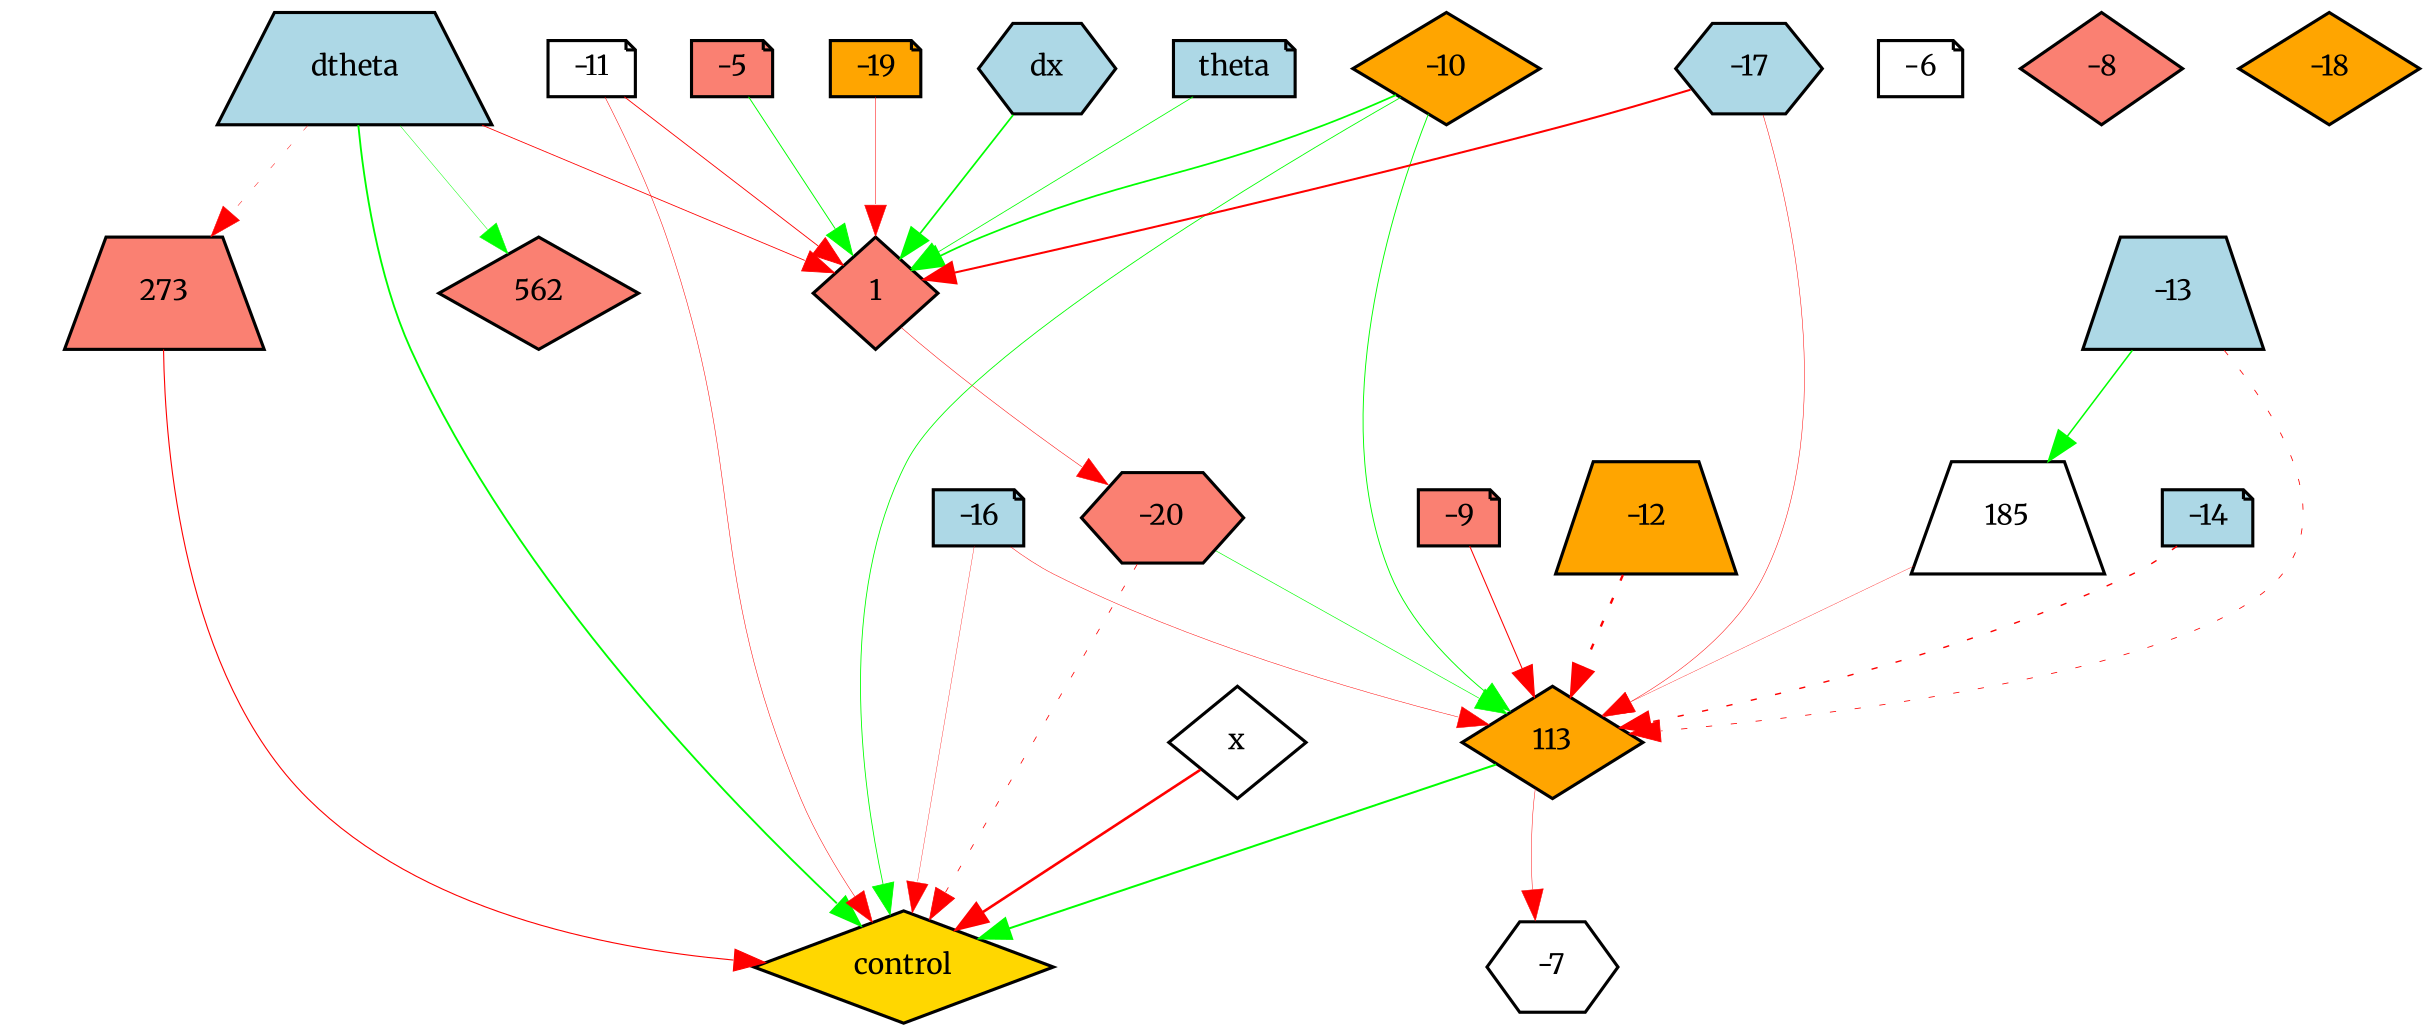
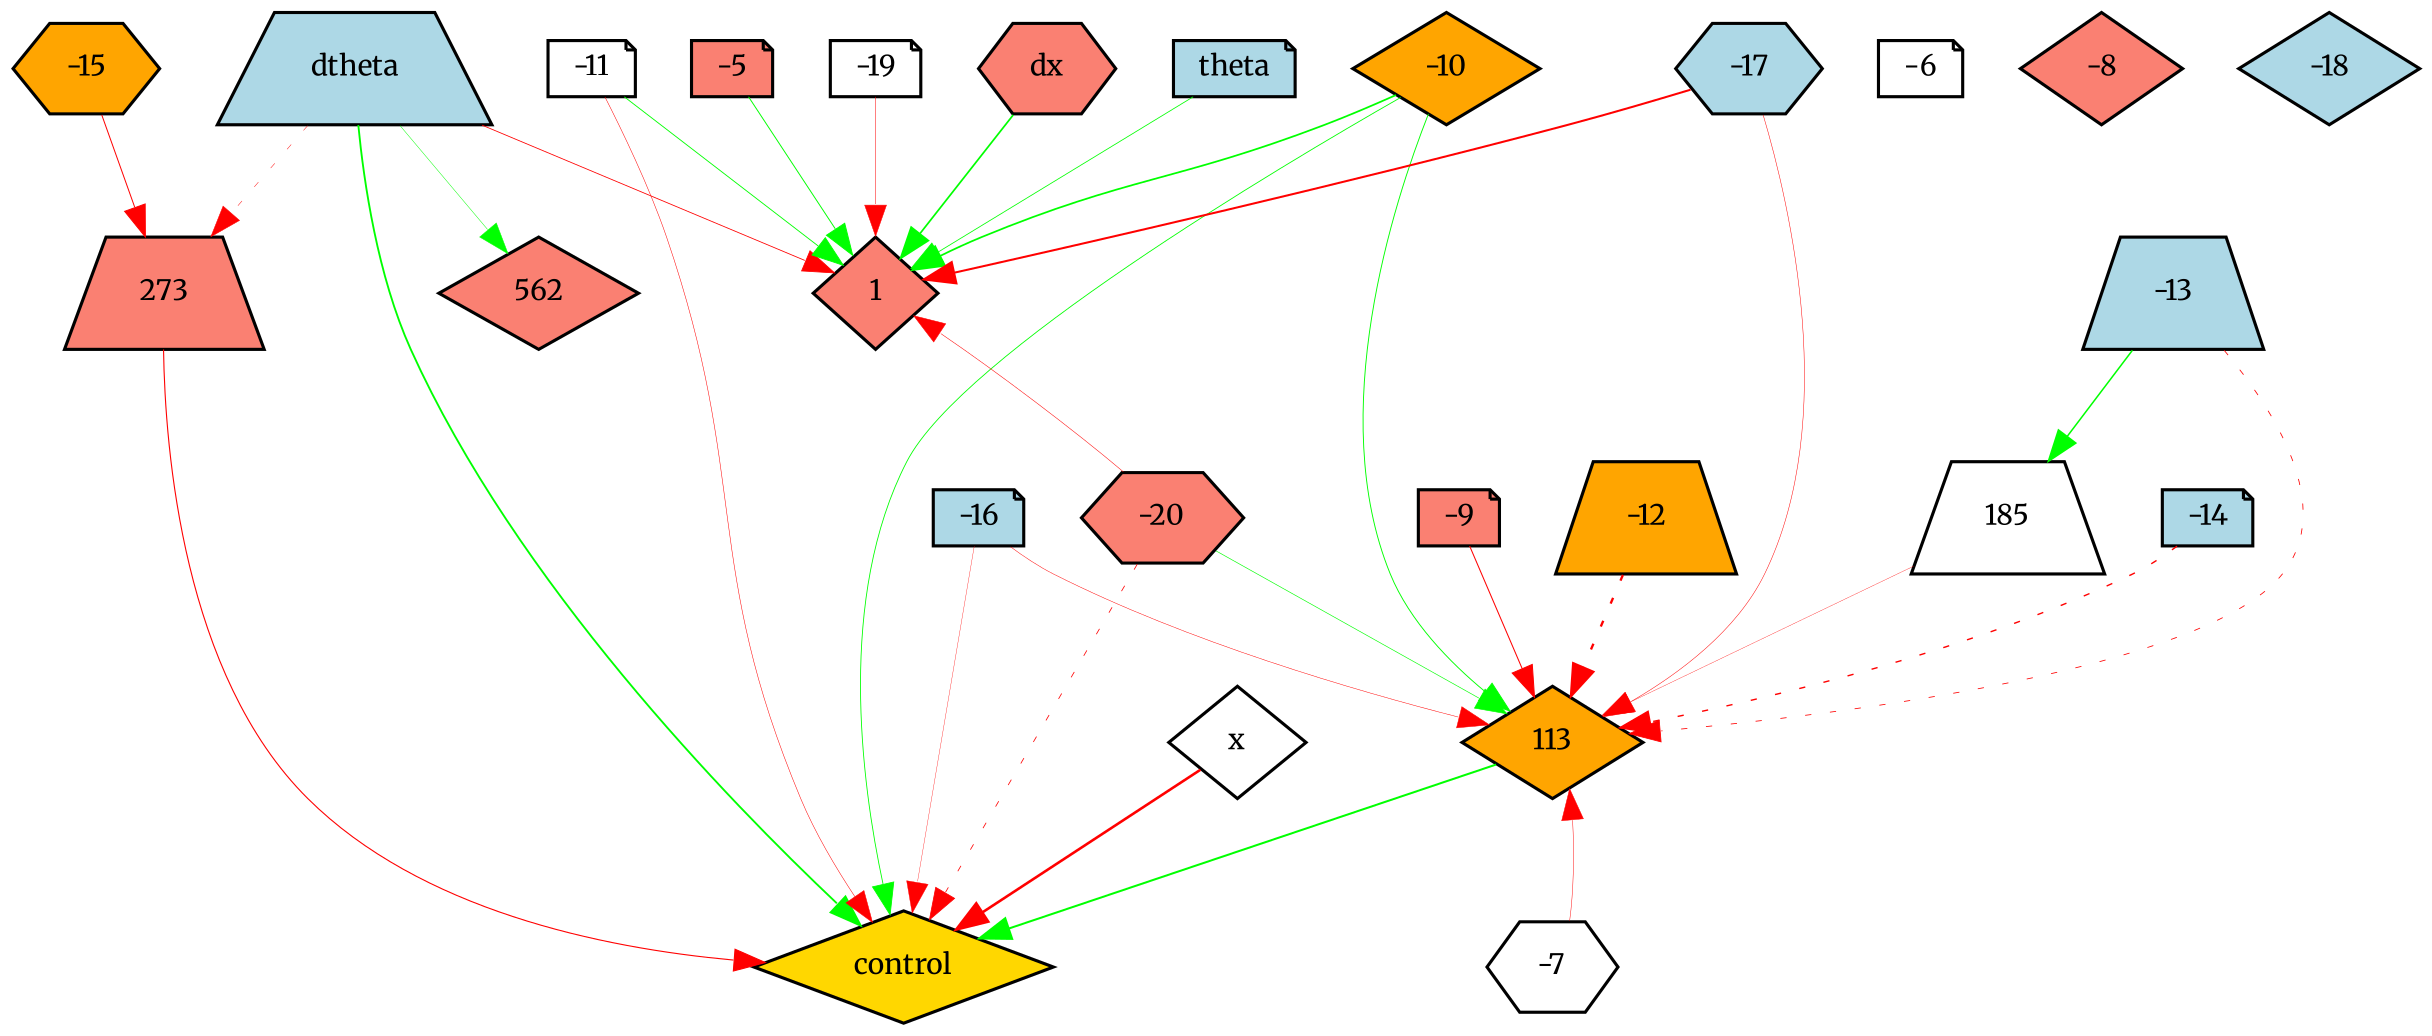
node "-15": added
node "-19": fillcolor orange -> white
node "dx": fillcolor lightblue -> salmon
node "-18": fillcolor orange -> lightblue
edge "-11" -> "1": color red -> green
edge "1" -> "-20": reversed
edge "113" -> "-7": reversed
